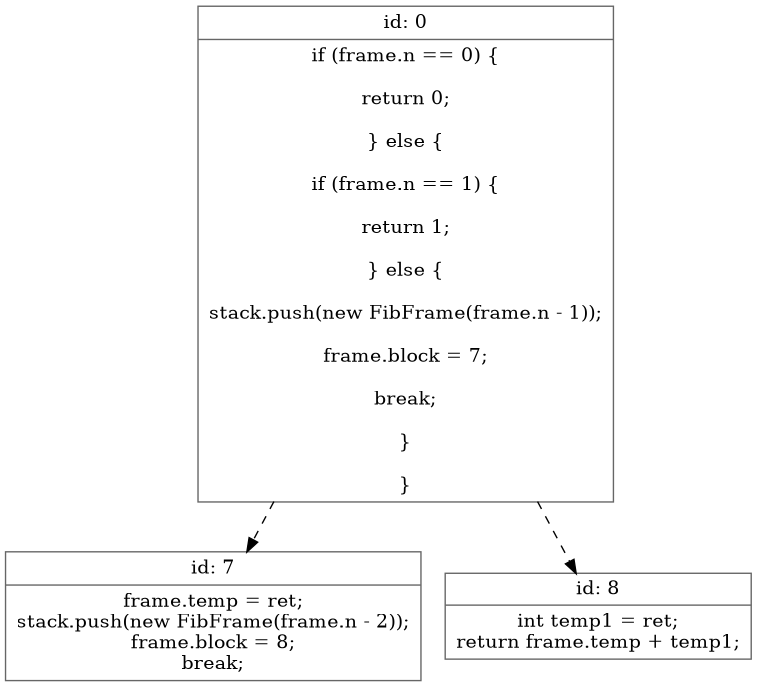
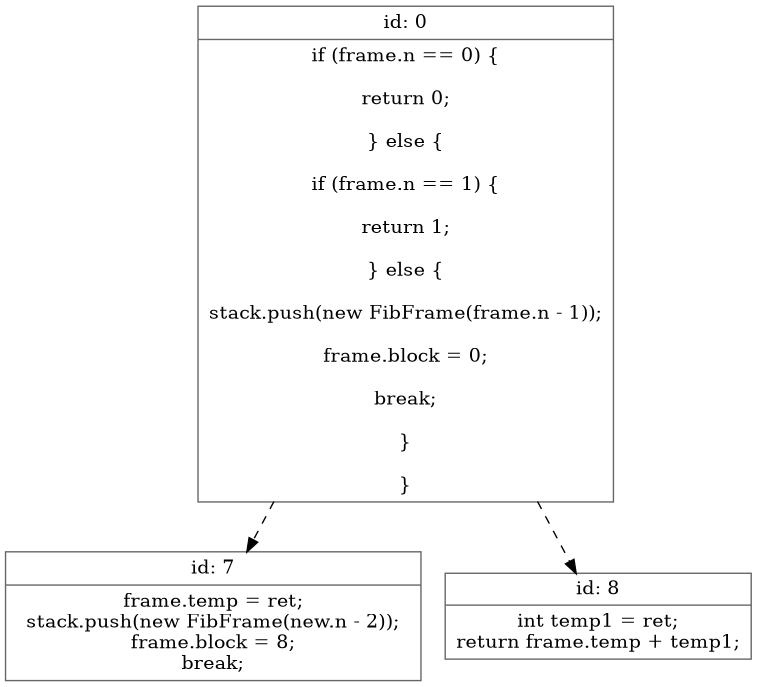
node "id: 0": text "frame.block = 7;" -> "frame.block = 0;"
node "id: 7": text "stack.push(new FibFrame(frame.n - 2));" -> "stack.push(new FibFrame(new.n - 2));"
